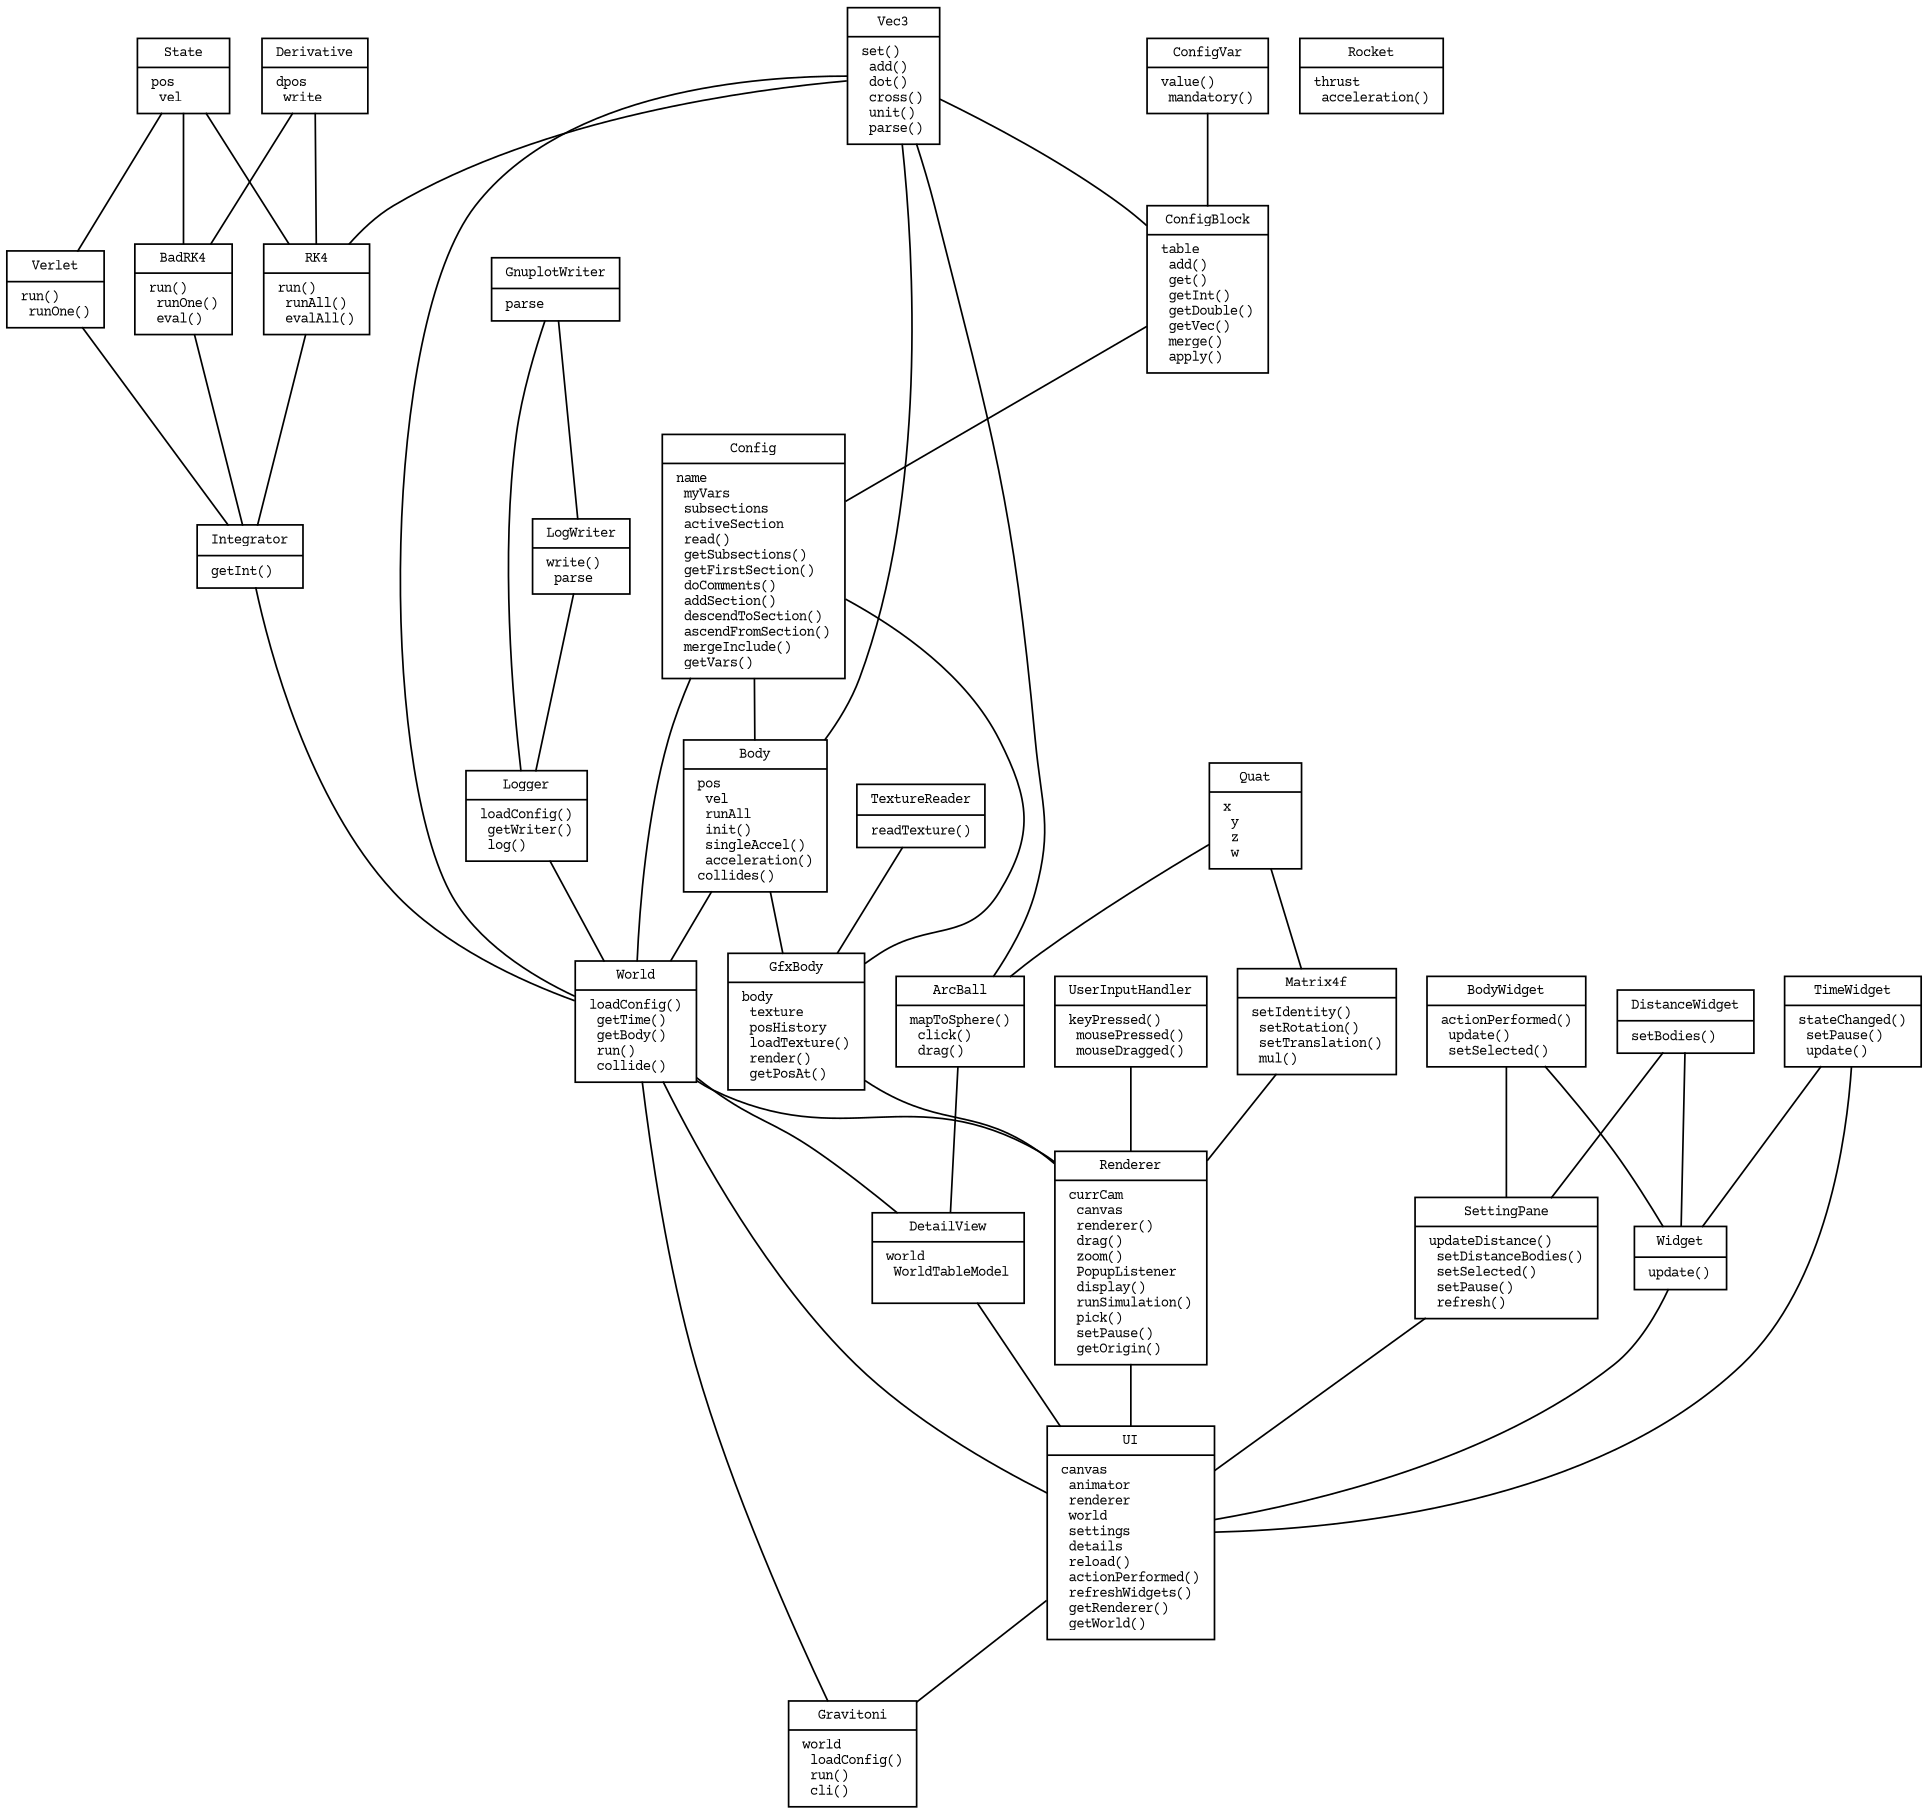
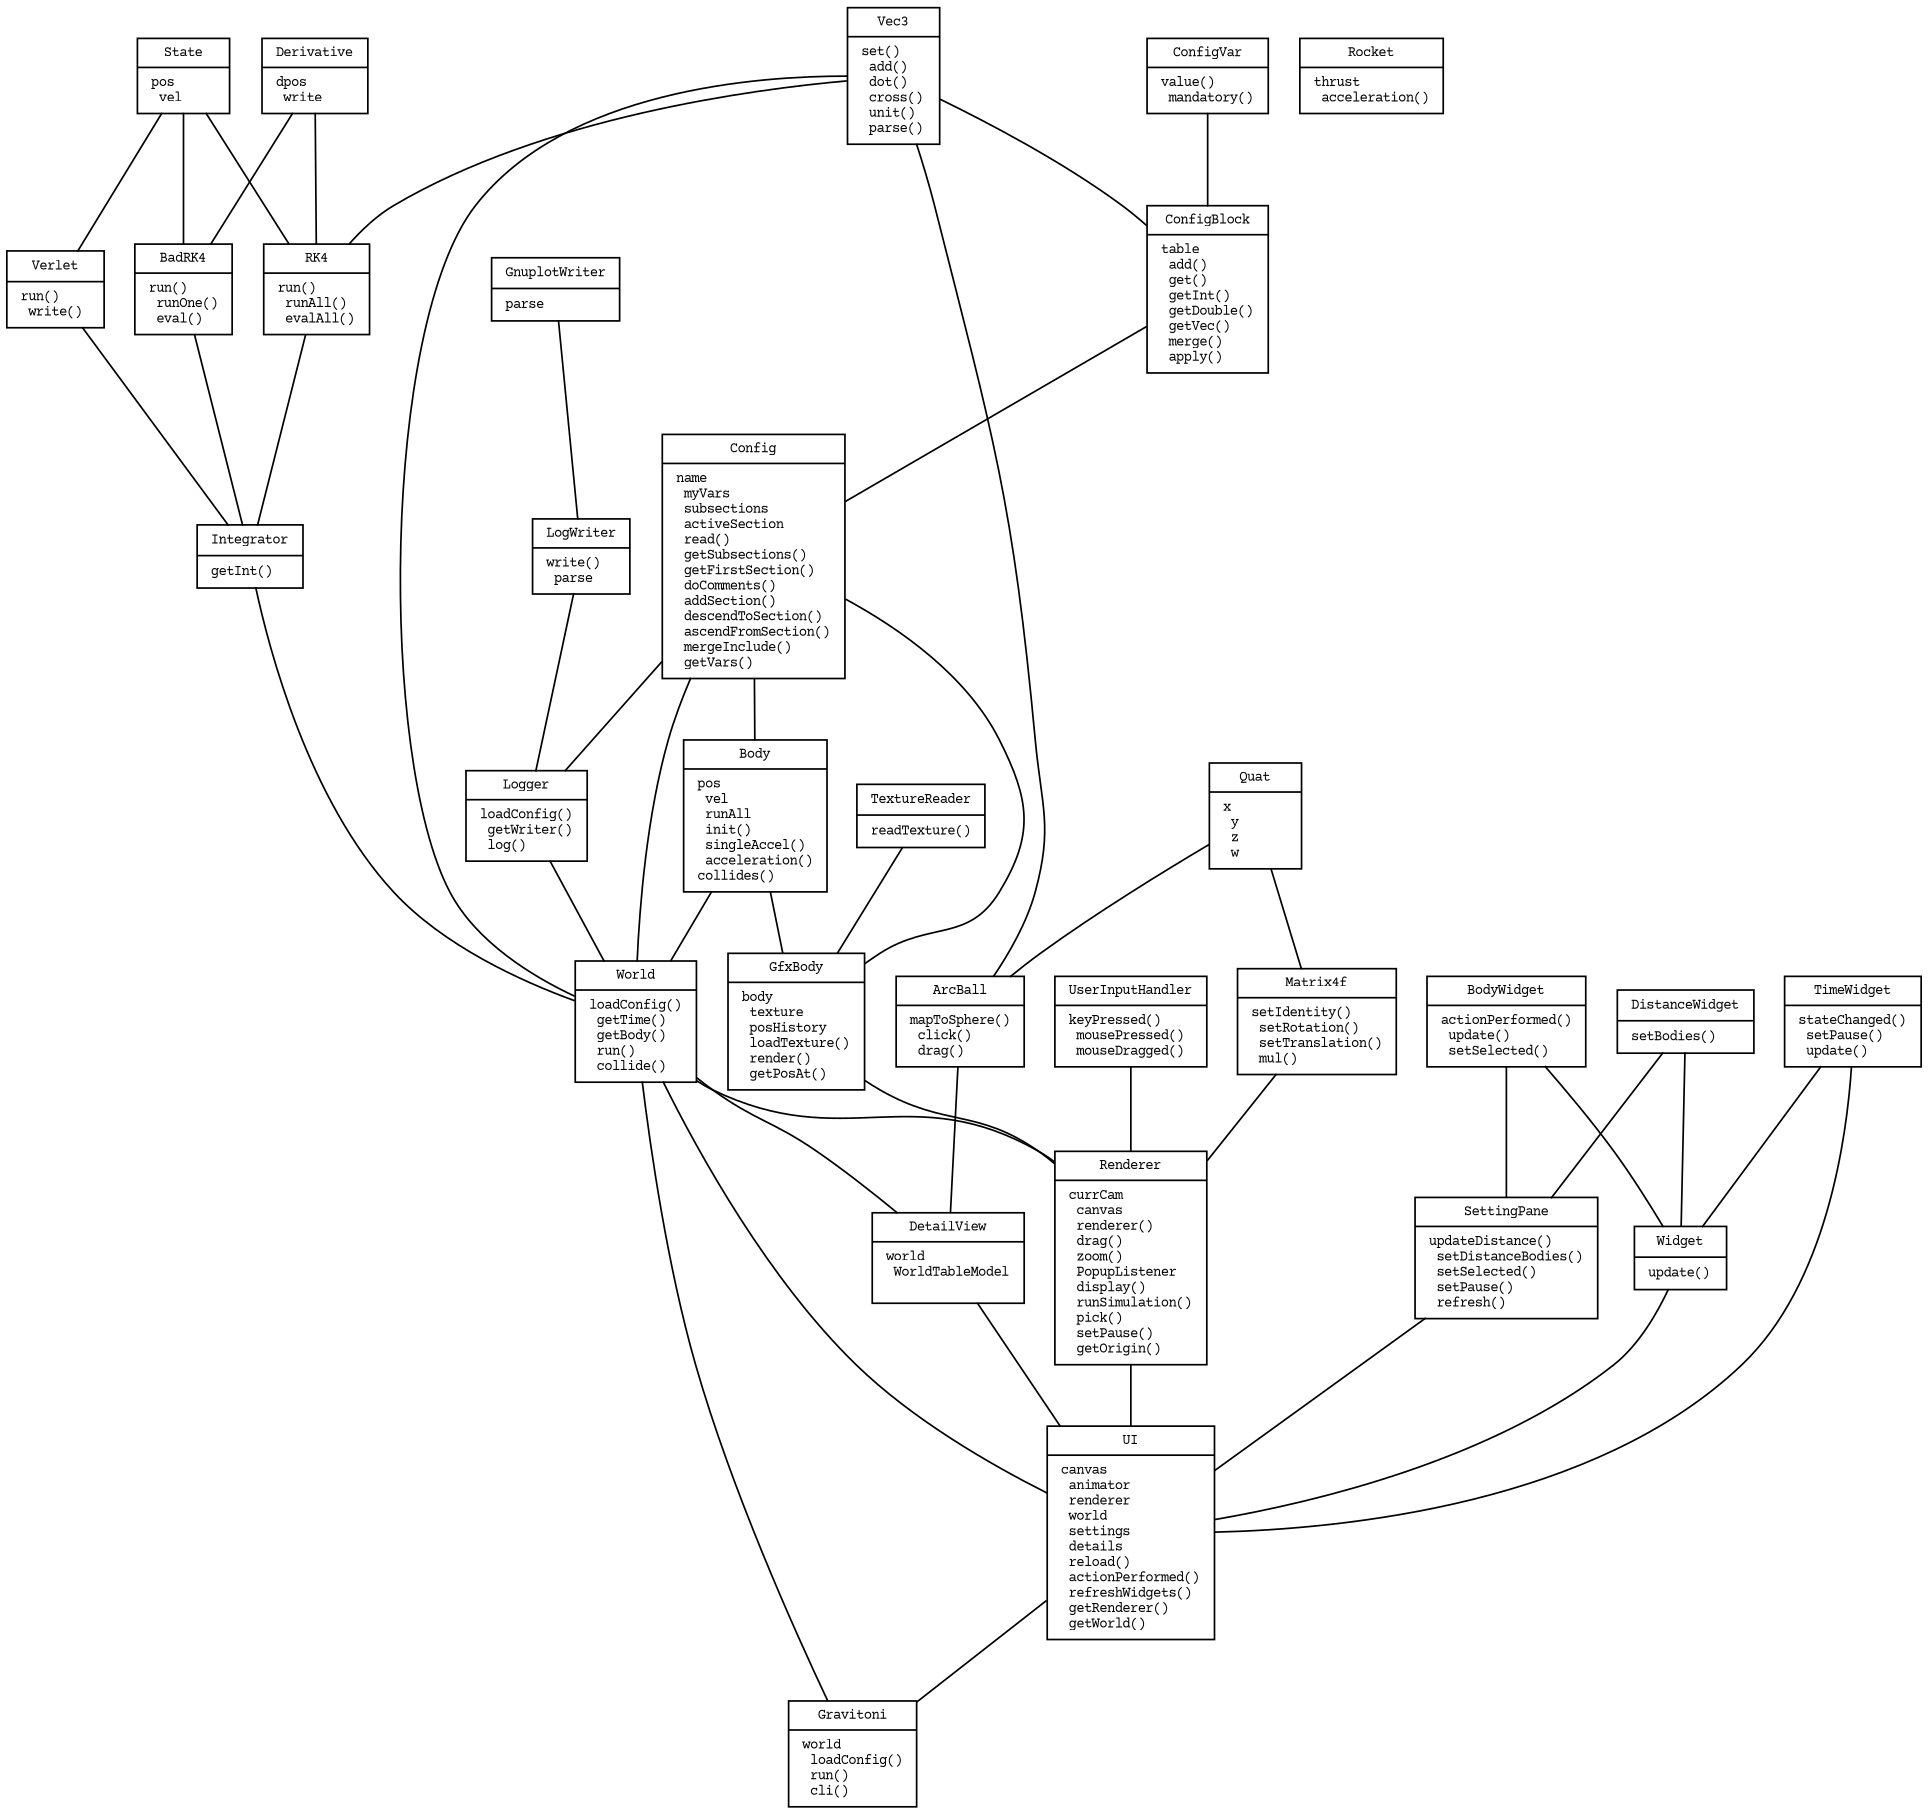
node "Verlet": text "runOne()" -> "write()"
edge "Vec3" -- "Body": removed
edge "GnuplotWriter" -- "Logger": now "Config" -- "Logger"
